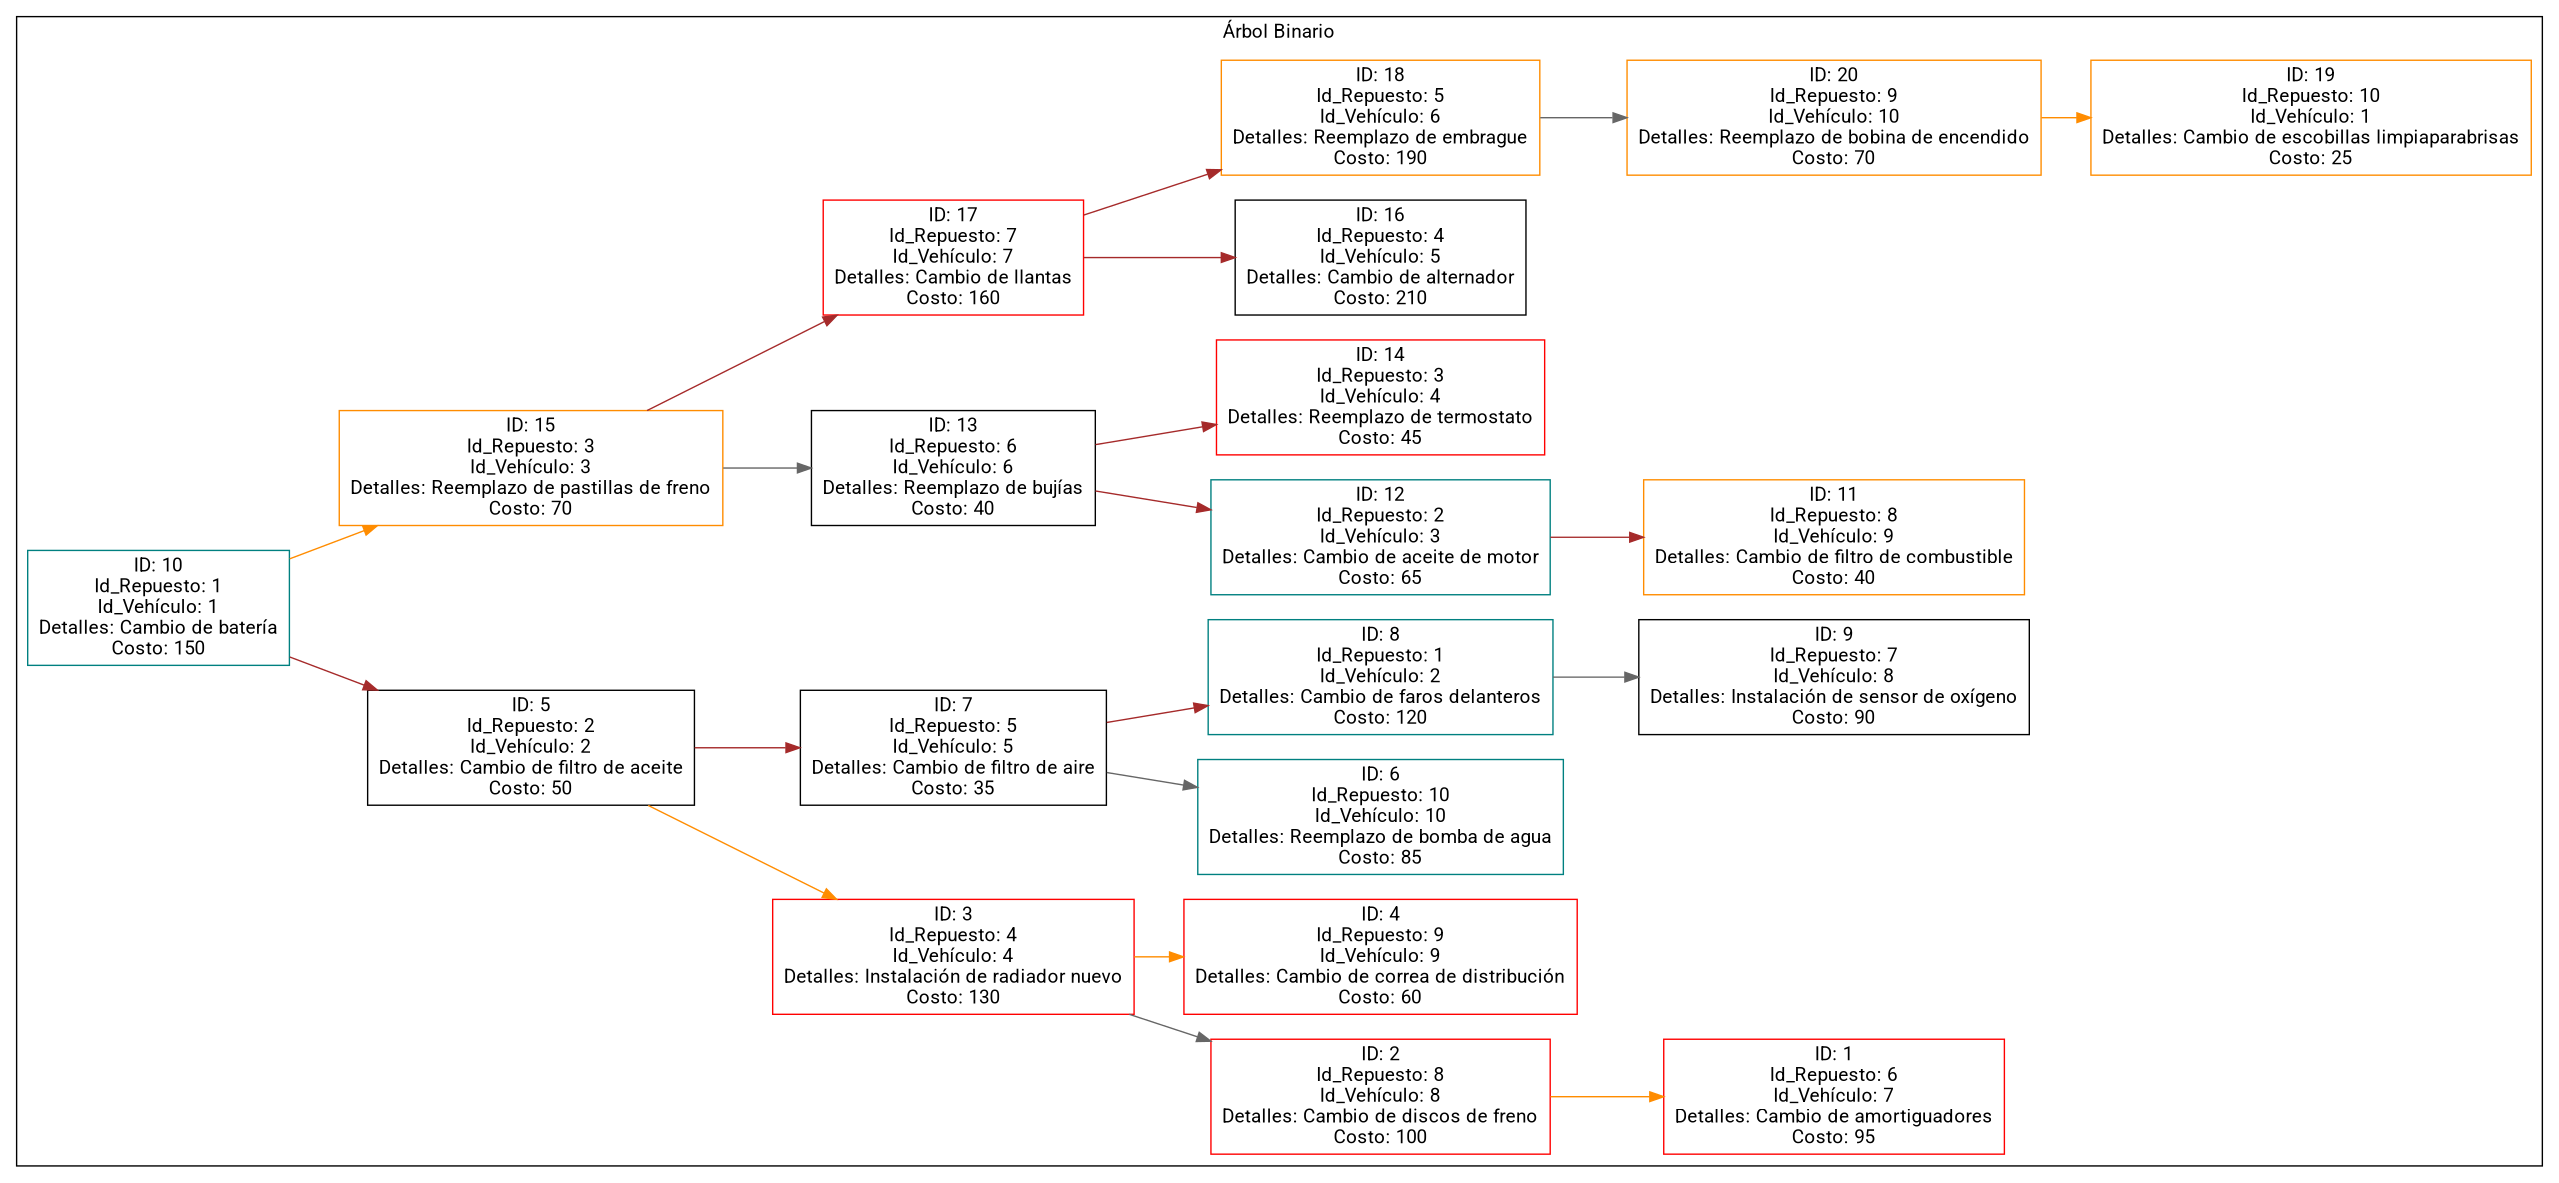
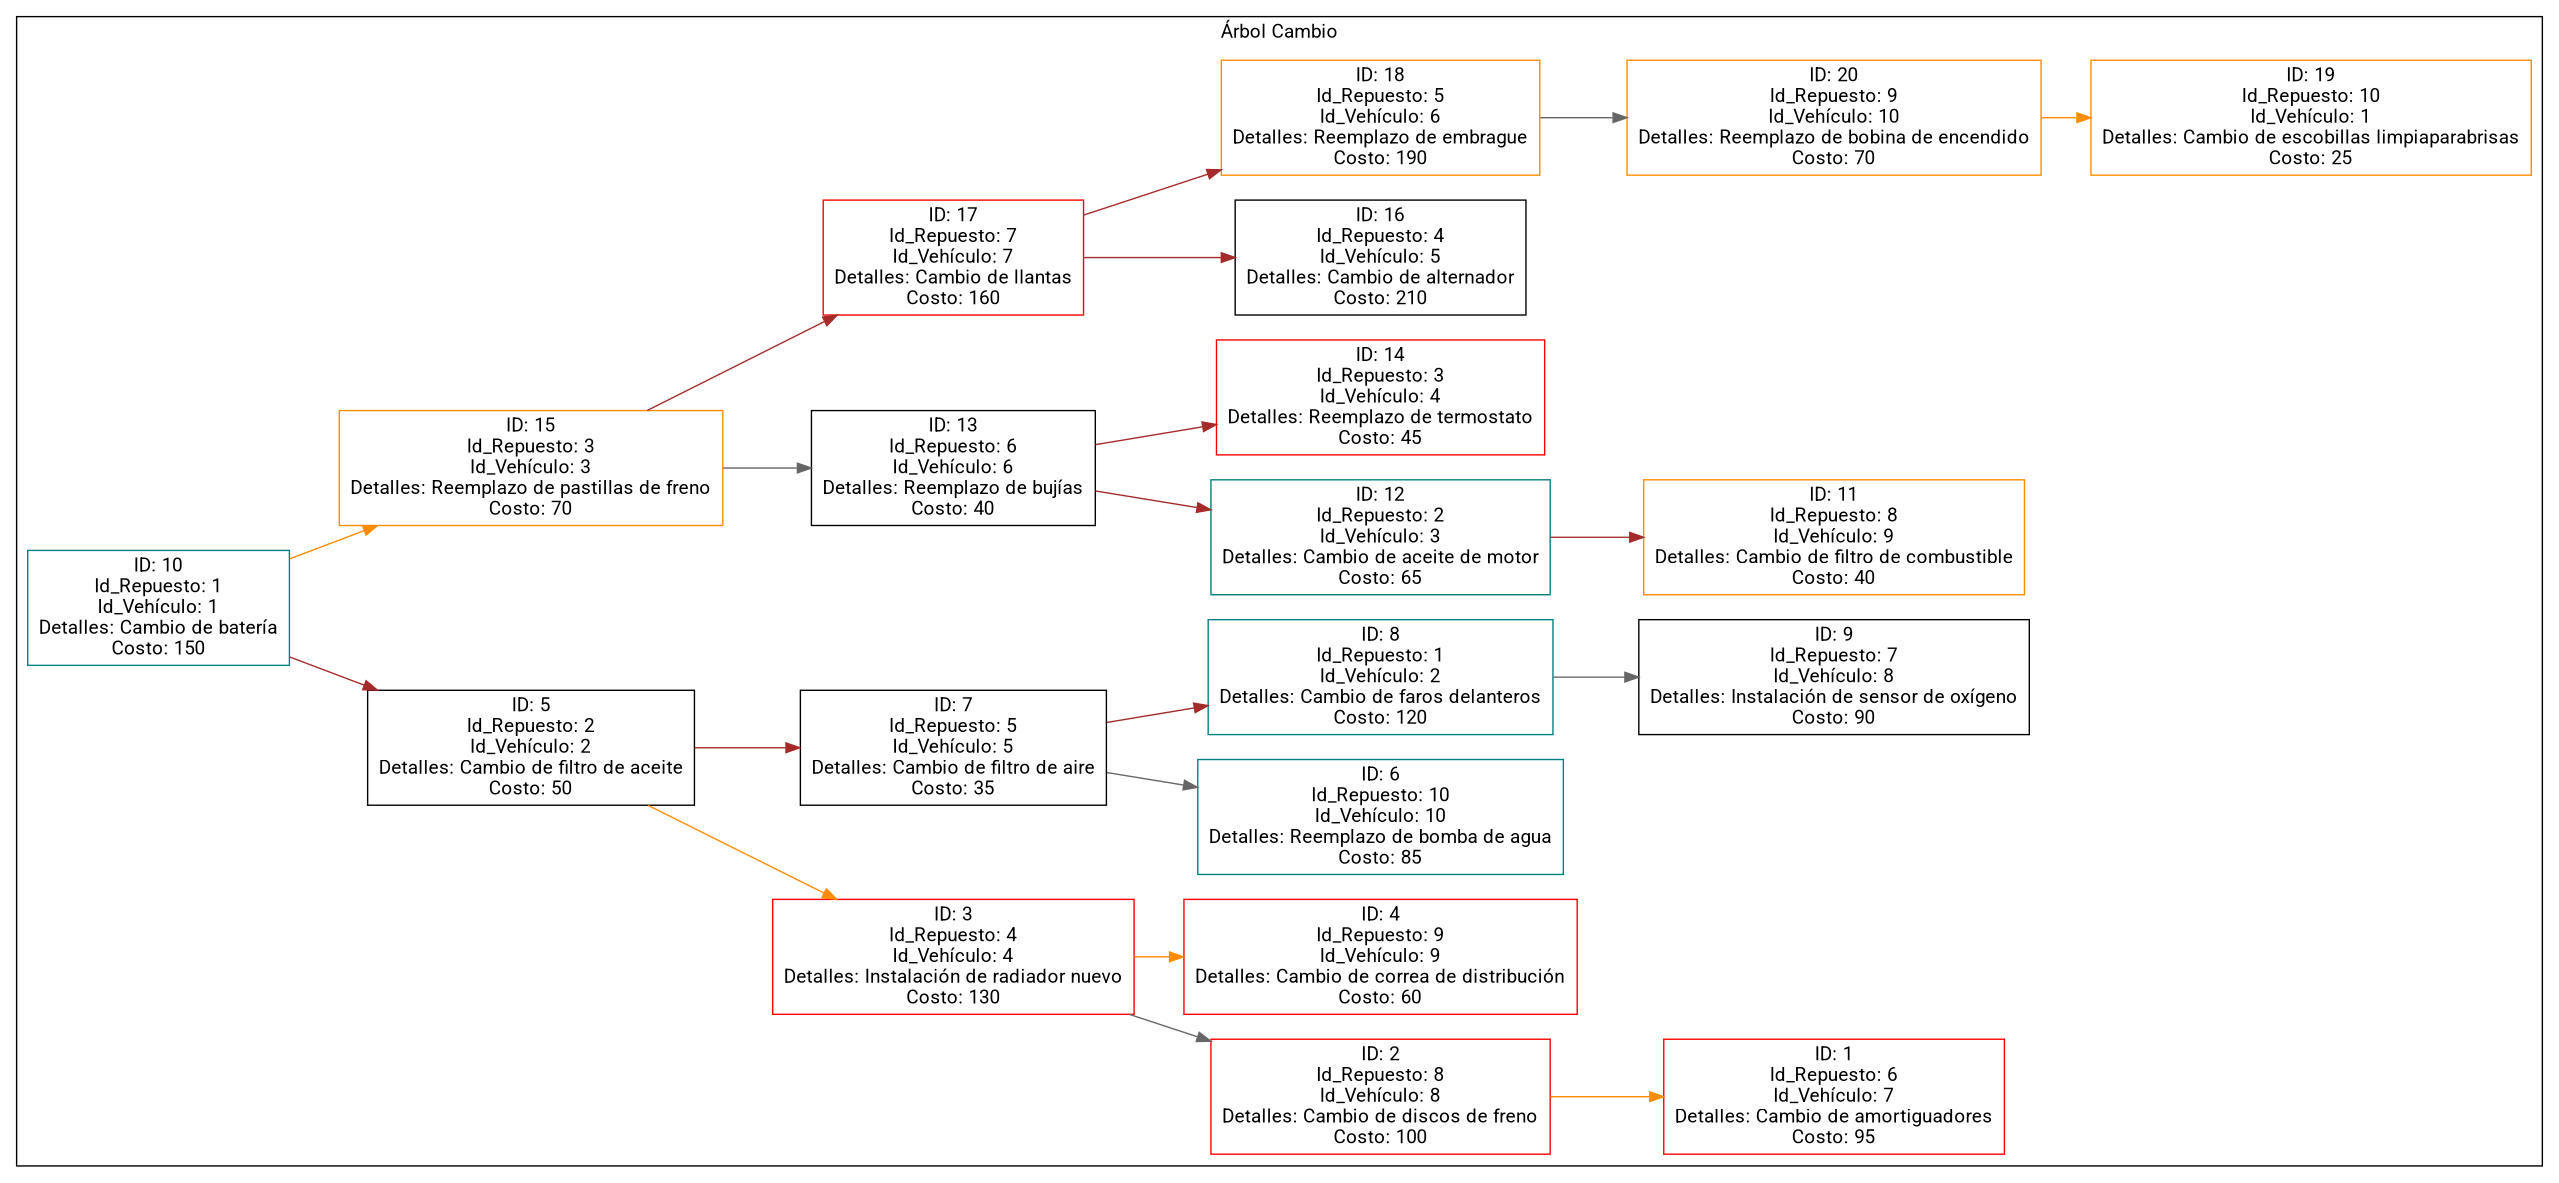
cluster "Árbol Binario": label "Árbol Binario" -> "Árbol Cambio"
